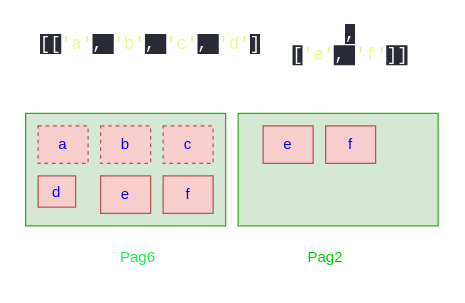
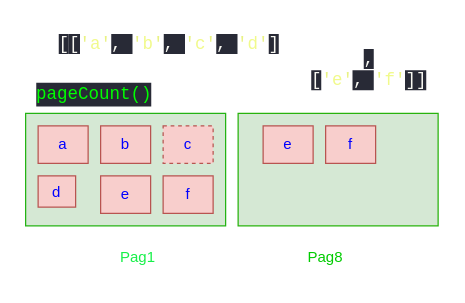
node "[['a', 'b', 'c', 'd']": moved (151, 44) -> (169, 44)
node ",['e', 'f']]": moved (351, 44) -> (369, 69)
node "pageCount()": added
node "a": style dashed -> solid
node "b": style dashed -> solid
node "Pag6": label "Pag6" -> "Pag1"
node "Pag2": label "Pag2" -> "Pag8"
